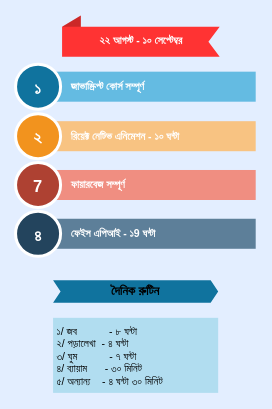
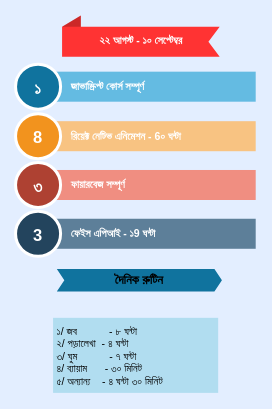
node "রিয়েক্ট নেটিভ এনিমেশন - ১০ ঘন্টা": label "রিয়েক্ট নেটিভ এনিমেশন - ১০ ঘন্টা" -> "রিয়েক্ট নেটিভ এনিমেশন - 6০ ঘন্টা"
node "২": label "২" -> "8"
node "7": label "7" -> "৩"
node "৪": label "৪" -> "3"
node "দৈনিক রুটিন": moved (135, 291) -> (139, 280)
